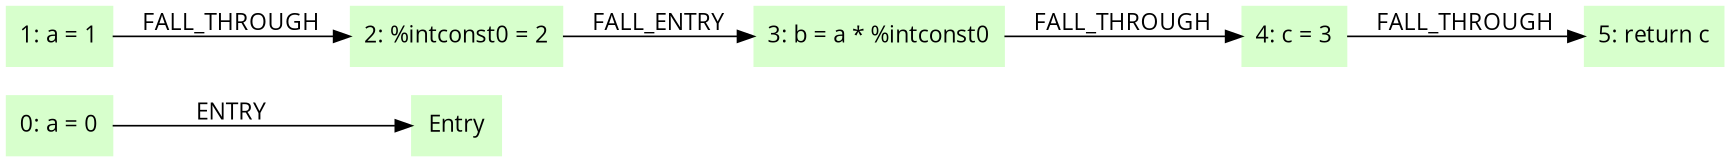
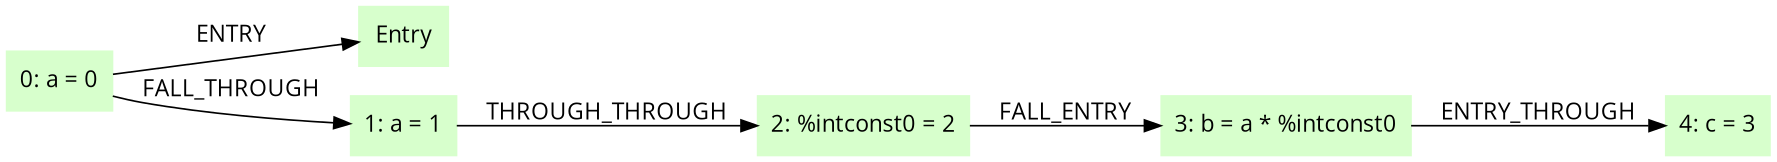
edge "1: a = 1" -> "2: %intconst0 = 2": label "FALL_THROUGH" -> "THROUGH_THROUGH"
edge "3: b = a * %intconst0" -> "4: c = 3": label "FALL_THROUGH" -> "ENTRY_THROUGH"
node "5: return c": removed
edge "0: a = 0" -> "1: a = 1": added, label "FALL_THROUGH"
